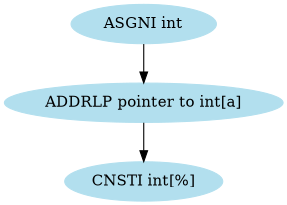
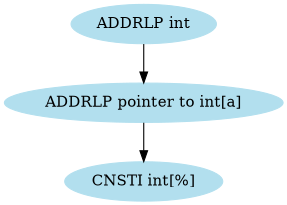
node "ASGNI int": label "ASGNI int" -> "ADDRLP int"
